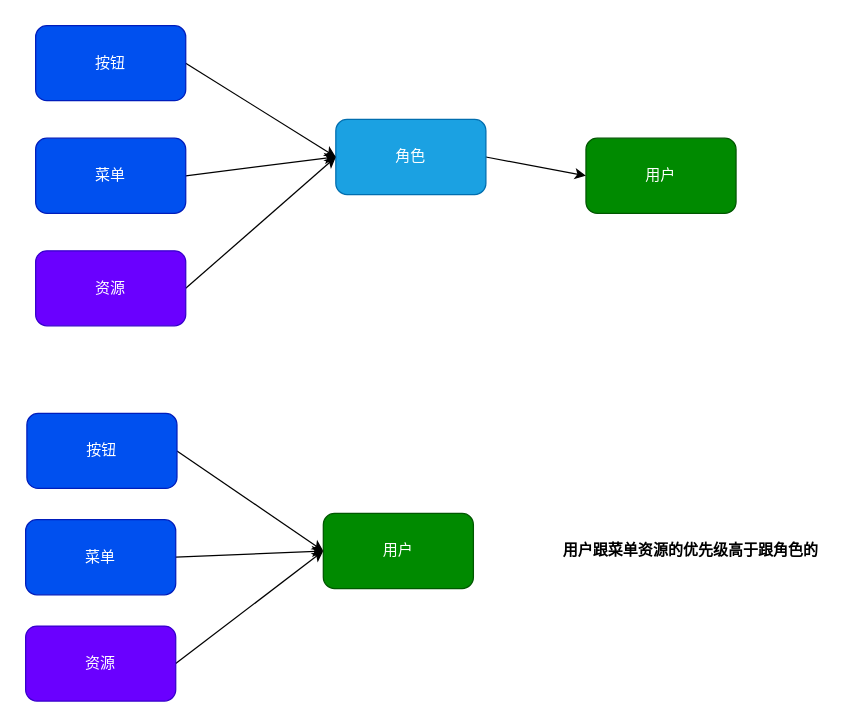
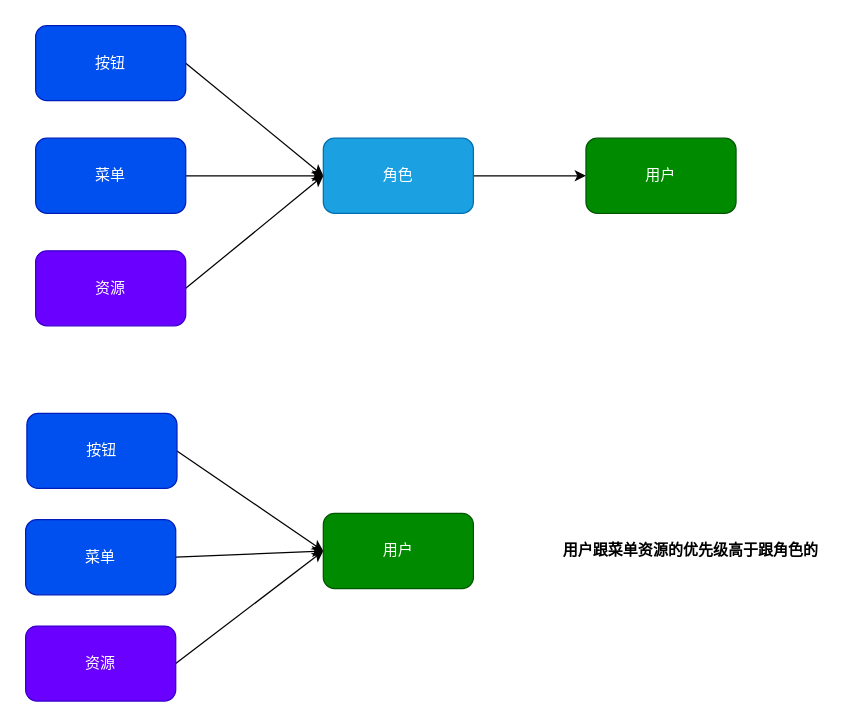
node "角色": moved (411, 157) -> (398, 176)
